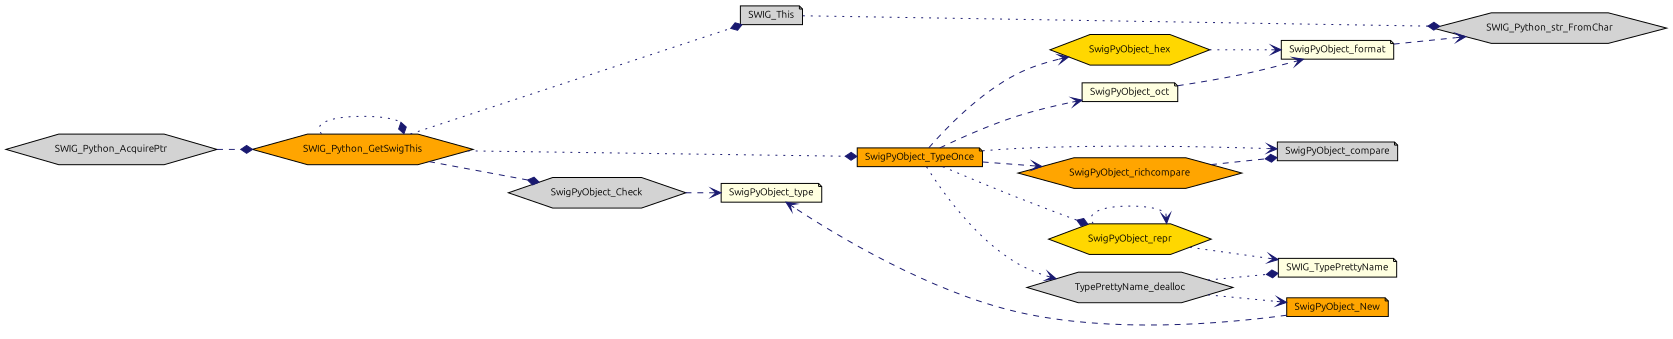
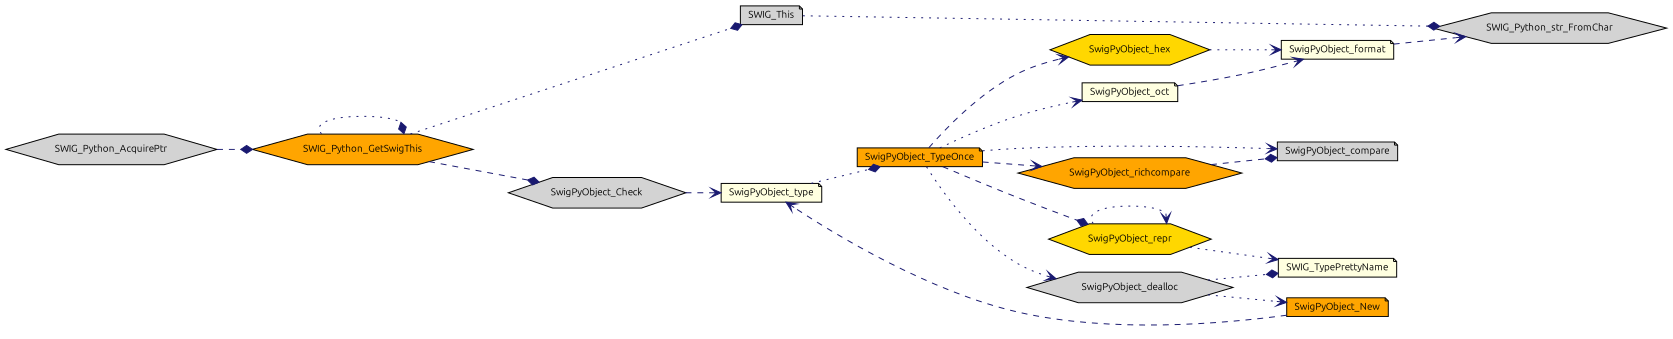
edge "SwigPyObject_TypeOnce" -> "SwigPyObject_oct": style dashed -> dotted
edge "SWIG_Python_GetSwigThis" -> "SwigPyObject_TypeOnce": now "SwigPyObject_type" -> "SwigPyObject_TypeOnce"
edge "SwigPyObject_TypeOnce" -> "SwigPyObject_repr": style dotted -> dashed
node "TypePrettyName_dealloc": label "TypePrettyName_dealloc" -> "SwigPyObject_dealloc"
